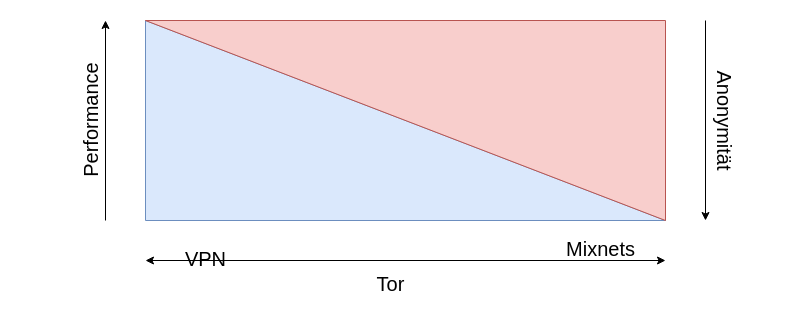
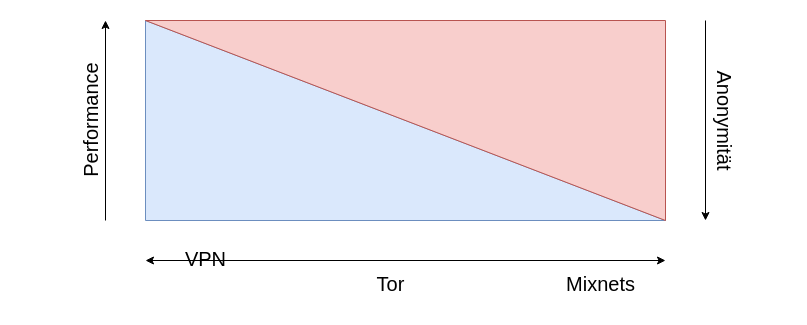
node "Mixnets": moved (601, 249) -> (601, 284)
